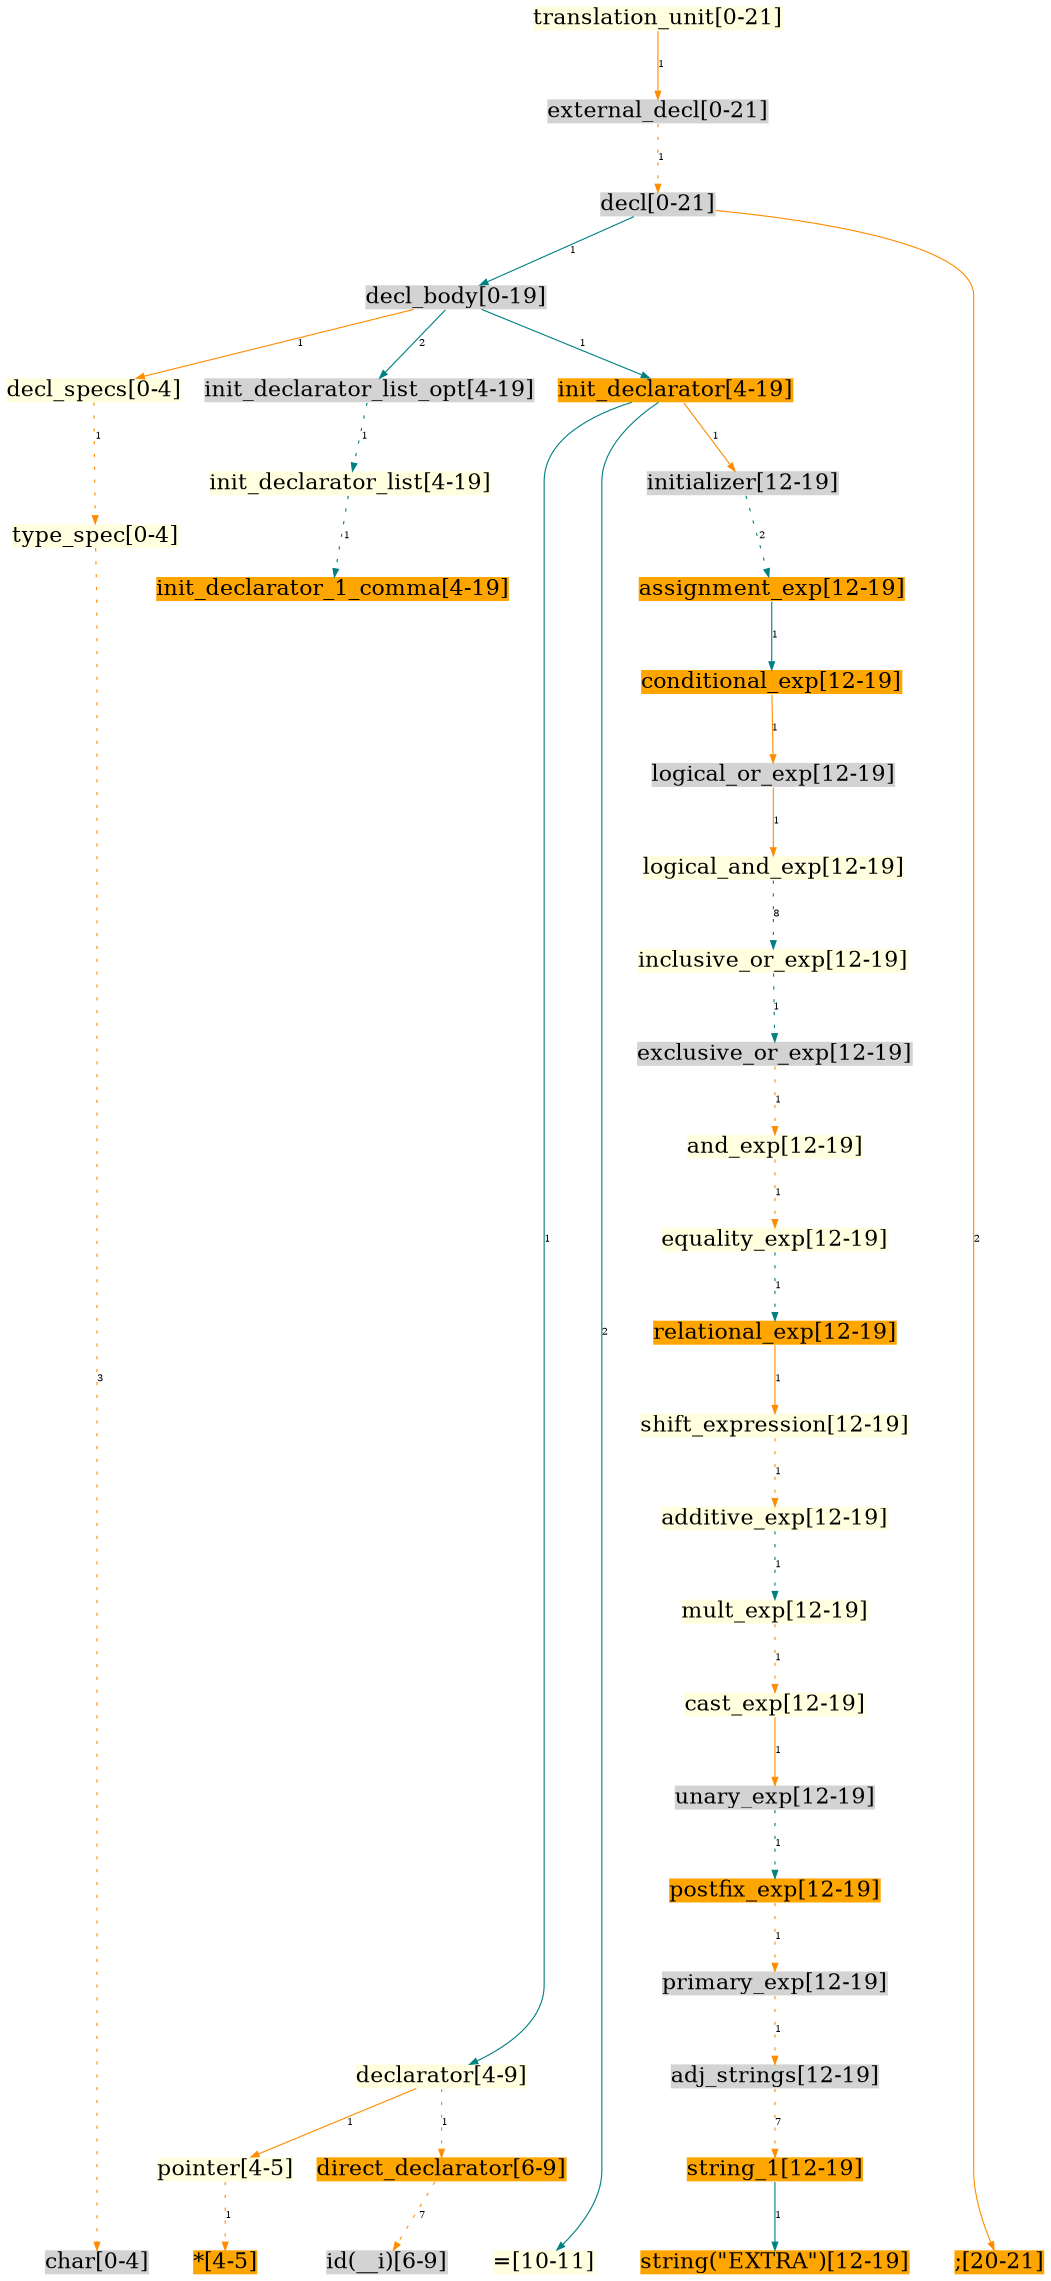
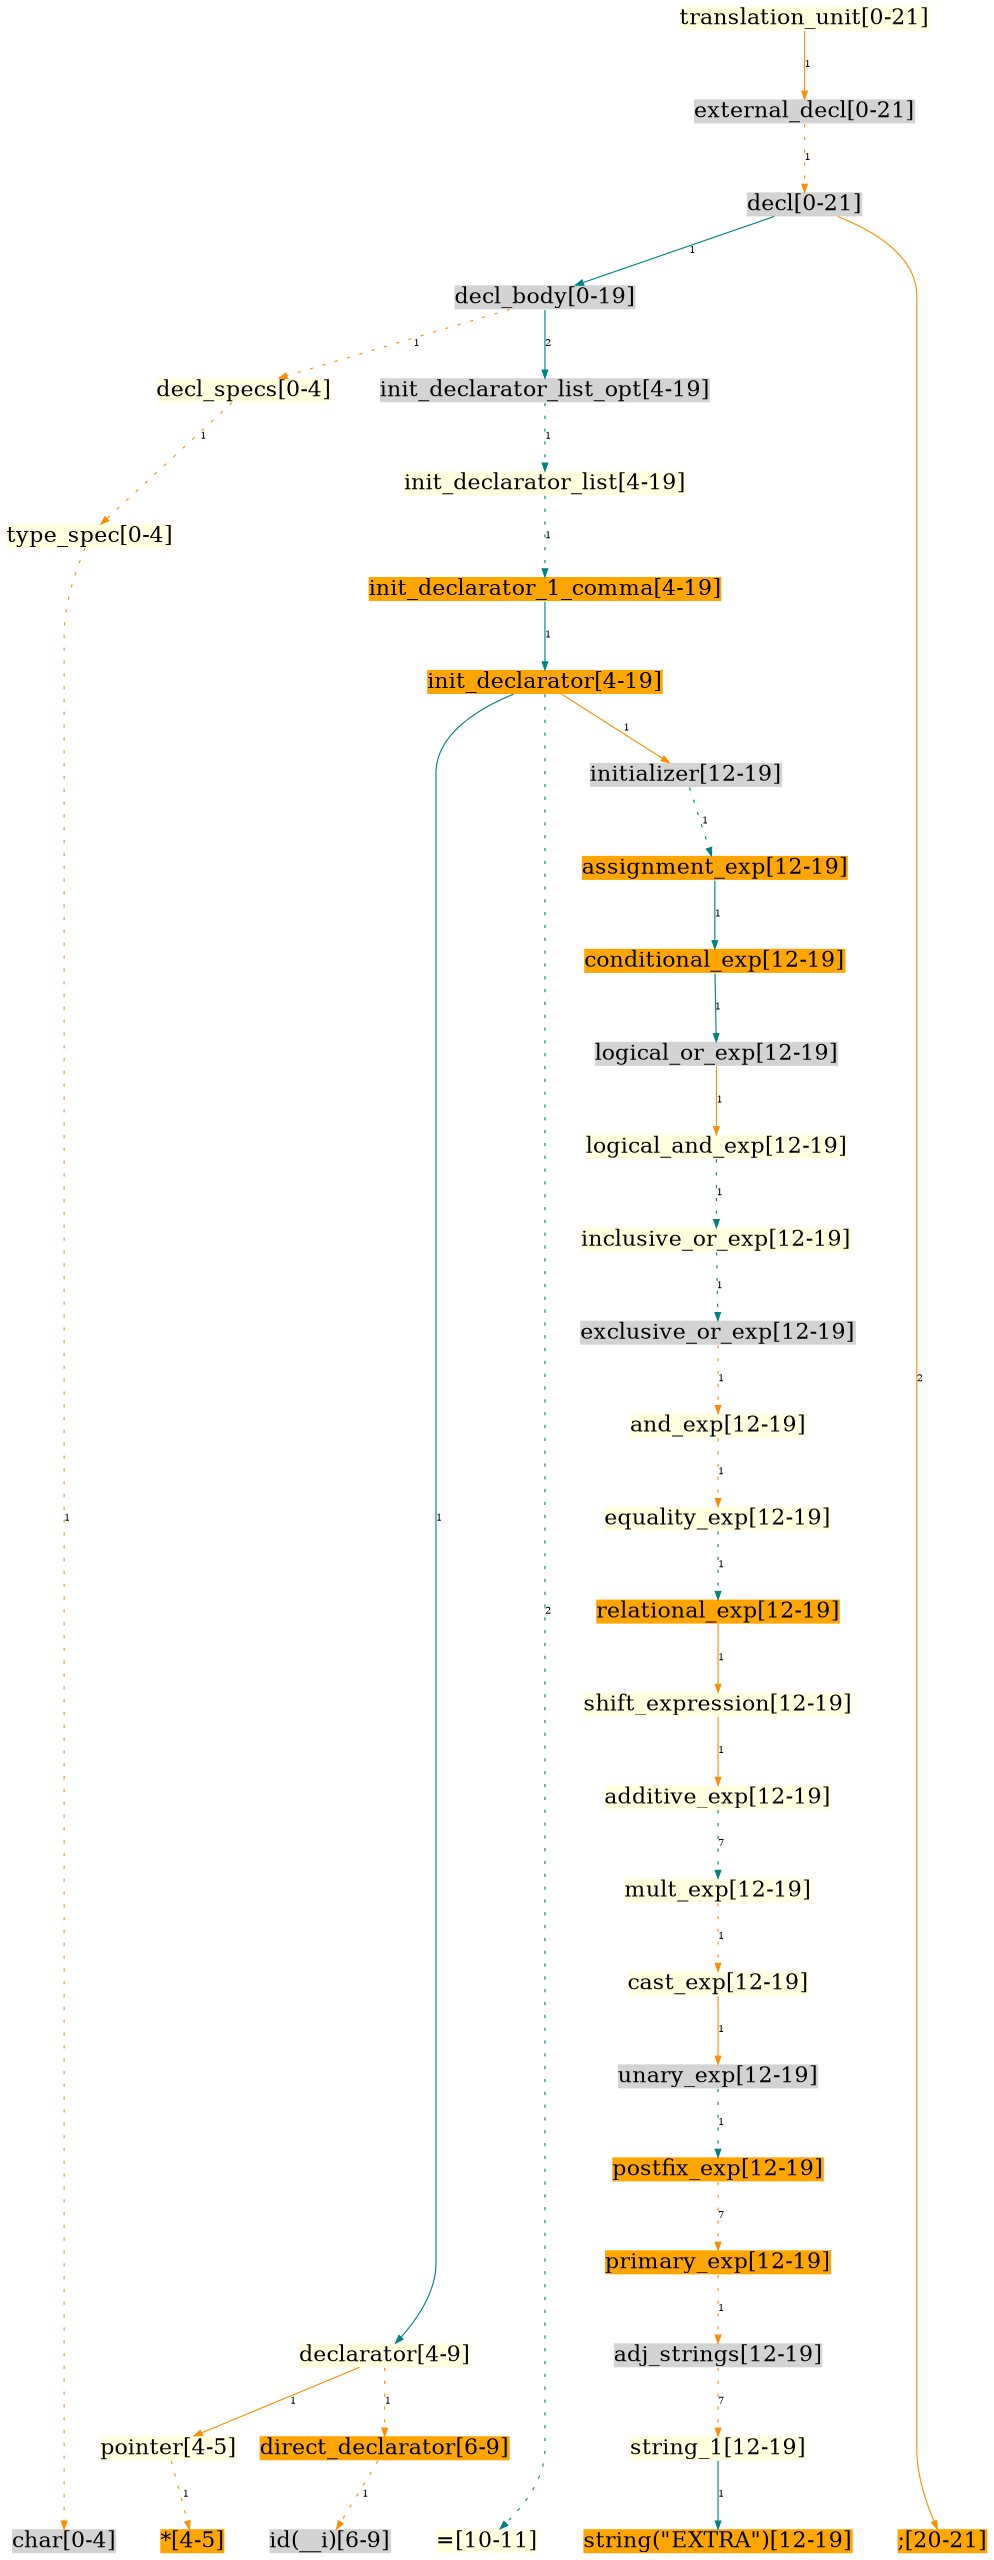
edge "decl_body[0-19]" -- "init_declarator[4-19]": now "init_declarator_1_comma[4-19]" -- "init_declarator[4-19]"
edge "decl_body[0-19]" -- "decl_specs[0-4]": style solid -> dotted
edge "initializer[12-19]" -- "assignment_exp[12-19]": label "2" -> "1"
edge "conditional_exp[12-19]" -- "logical_or_exp[12-19]": color darkorange -> teal
edge "logical_and_exp[12-19]" -- "inclusive_or_exp[12-19]": label "8" -> "1"
edge "init_declarator[4-19]" -- "=[10-11]": style solid -> dotted
edge "type_spec[0-4]" -- "char[0-4]": label "3" -> "1"
edge "shift_expression[12-19]" -- "additive_exp[12-19]": style dotted -> solid
edge "additive_exp[12-19]" -- "mult_exp[12-19]": label "1" -> "7"
edge "postfix_exp[12-19]" -- "primary_exp[12-19]": label "1" -> "7"
node "primary_exp[12-19]": fillcolor lightgrey -> orange
node "string_1[12-19]": fillcolor orange -> lightyellow
edge "direct_declarator[6-9]" -- "id(__i)[6-9]": label "7" -> "1"
